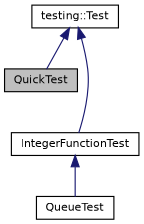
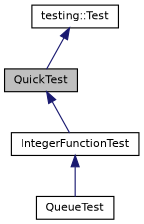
edge "IntegerFunctionTest" -> "testing::Test": now "IntegerFunctionTest" -> "QuickTest"
